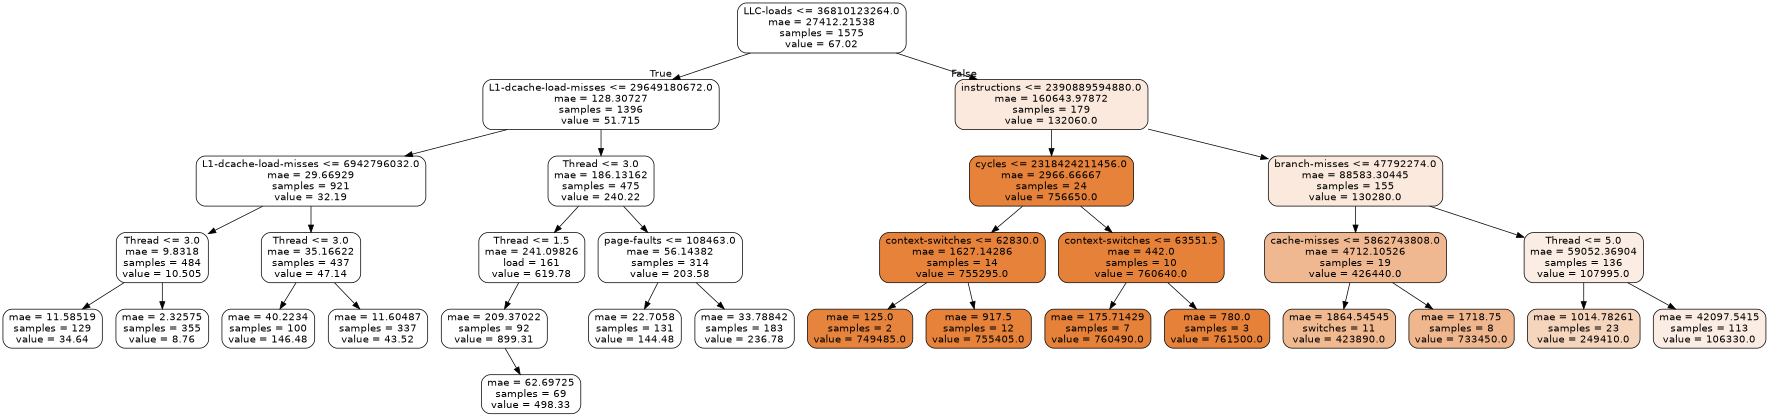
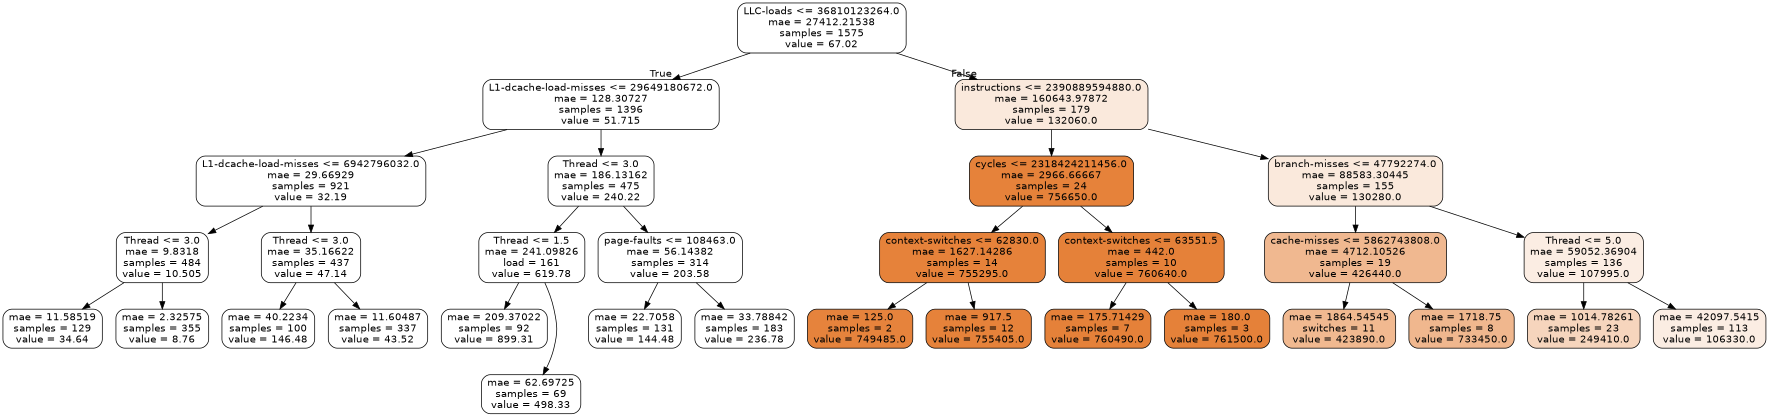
node "mae = 780.0 samples = 3 value = 761500.0": label "mae = 780.0 samples = 3 value = 761500.0" -> "mae = 180.0 samples = 3 value = 761500.0"
edge "mae = 209.37022 samples = 92 value = 899.31" -> "mae = 62.69725 samples = 69 value = 498.33": now "Thread <= 1.5 mae = 241.09826 load = 161 value = 619.78" -> "mae = 62.69725 samples = 69 value = 498.33"
